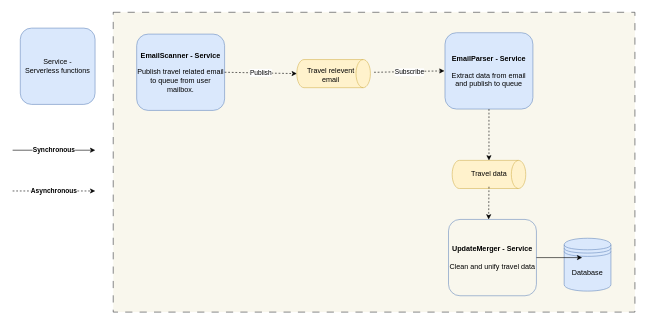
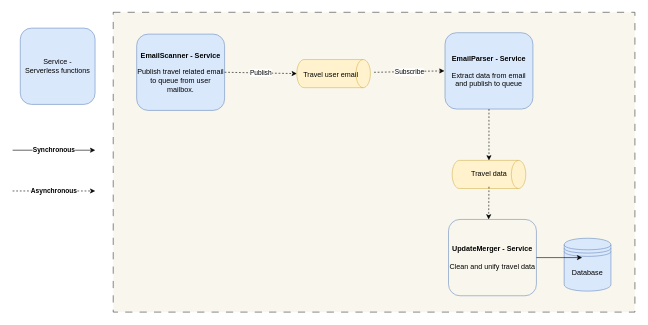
node "Travel relevent email": label "Travel relevent email" -> "Travel user email"
